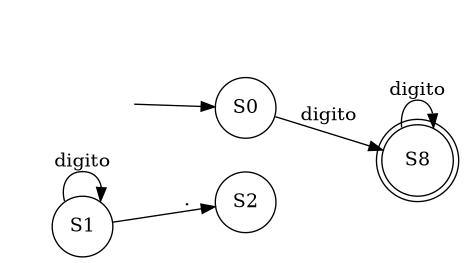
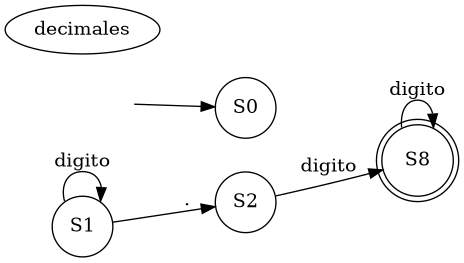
node "decimales": added
edge "S0" -> "S8": now "S2" -> "S8"
